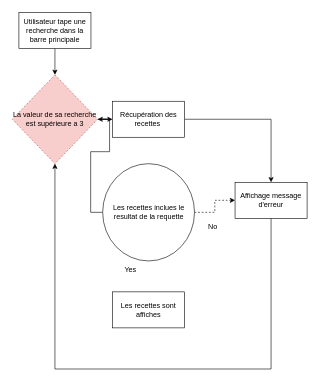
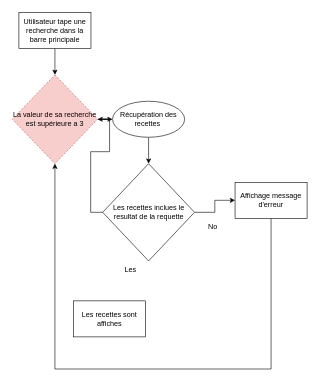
node "Récupération des recettes": shape rectangle -> ellipse
edge "Récupération des recettes" -> "Affichage message d'erreur": now "Récupération des recettes" -> "Les recettes inclues le resultat de la requette"
edge "Les recettes inclues le resultat de la requette" -> "Affichage message d'erreur": style dashed -> solid
node "Les recettes inclues le resultat de la requette": shape ellipse -> diamond
node "Yes": label "Yes" -> "Les"
node "Les recettes sont affiches": moved (149, 310) -> (110, 319)
